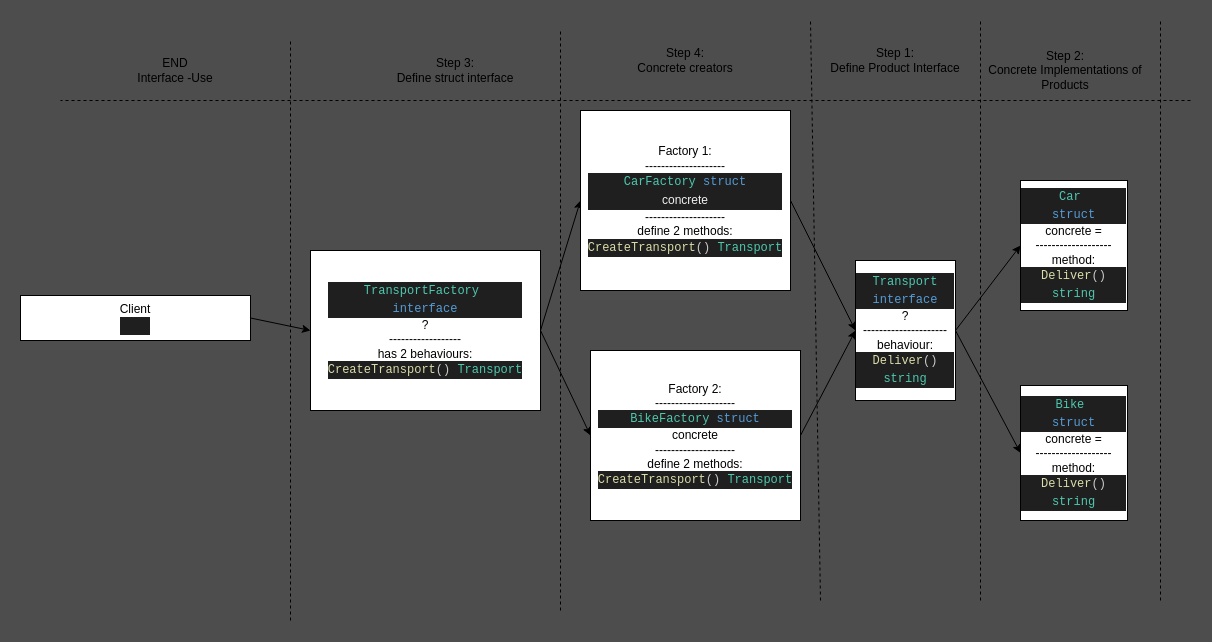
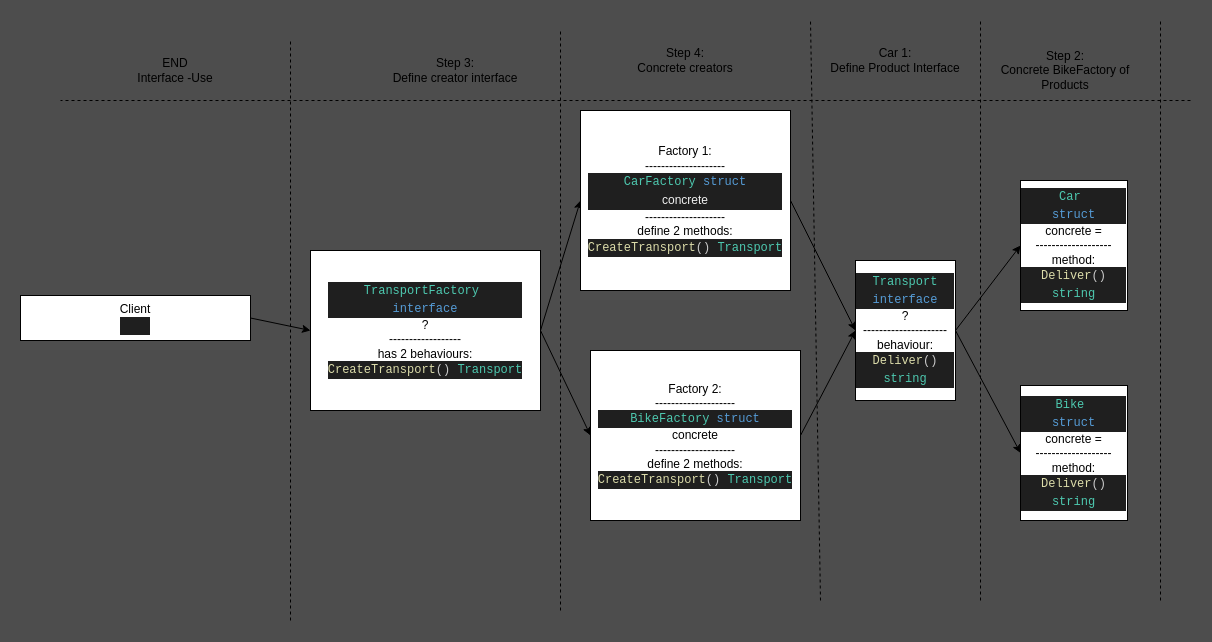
node "Step 1: Define Product Interface": label "Step 1: Define Product Interface" -> "Car 1: Define Product Interface"
node "Step 3: Define struct interface": label "Step 3: Define struct interface" -> "Step 3: Define creator interface"
node "Step 2: Concrete Implementations of Products": label "Step 2: Concrete Implementations of Products" -> "Step 2: Concrete BikeFactory of Products"
